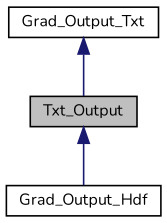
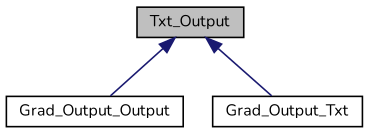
edge "Txt_Output" -> "Grad_Output_Txt": reversed
node "Grad_Output_Hdf": label "Grad_Output_Hdf" -> "Grad_Output_Output"
